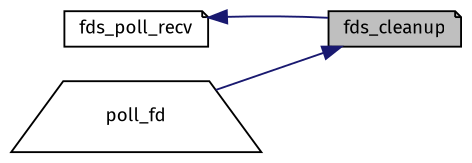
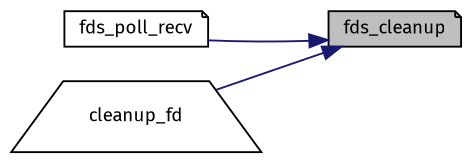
edge "fds_cleanup" -> "fds_poll_recv": reversed
node "poll_fd": label "poll_fd" -> "cleanup_fd"
